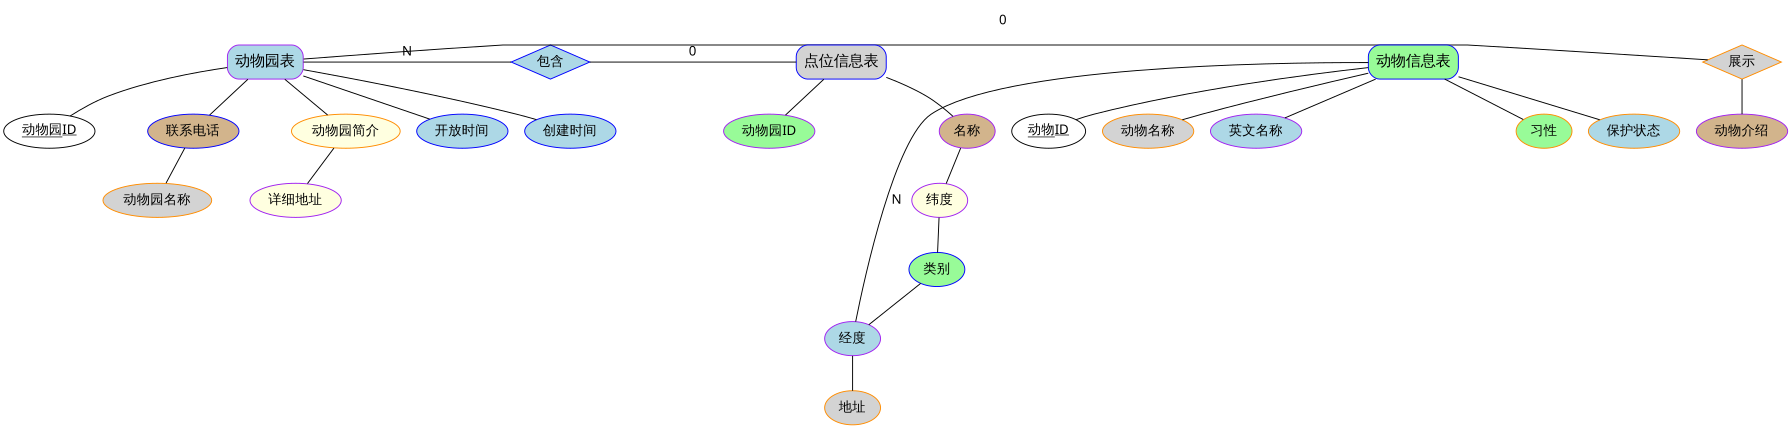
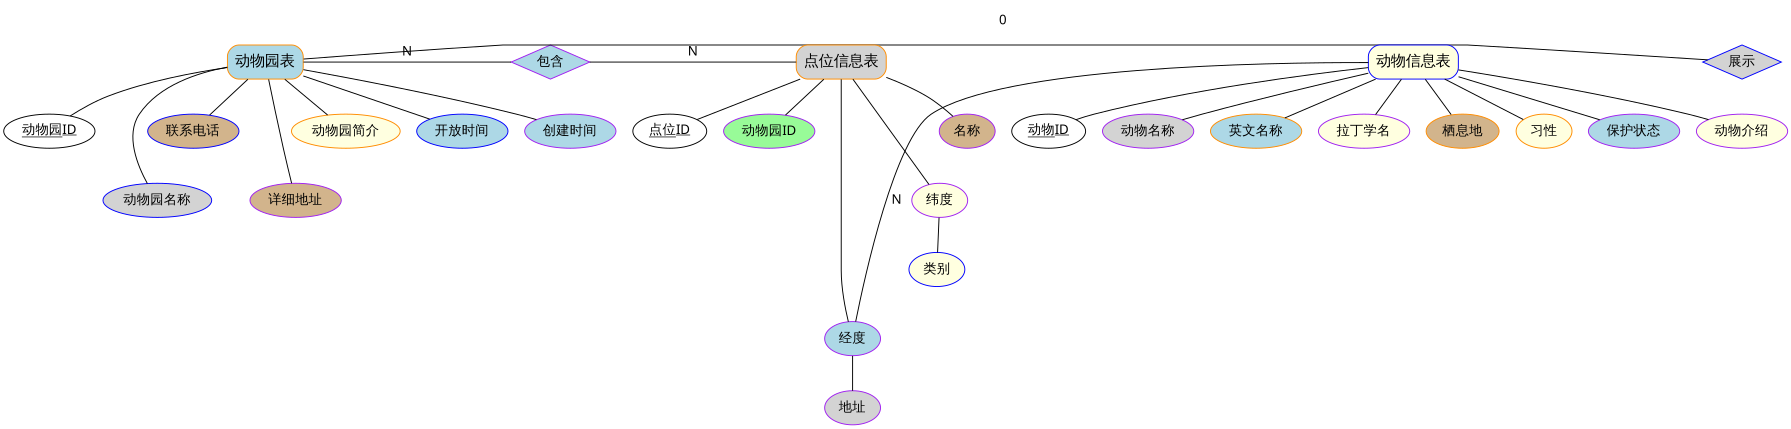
edge "包含" -- "点位信息表": label "0" -> "N"
node "动物园表": color purple -> darkorange
node "包含": color blue -> purple
node "点位信息表": color blue -> darkorange
node "动物信息表": fillcolor palegreen -> lightyellow
node "展示": color darkorange -> blue
edge "展示" -- "动物介绍": now "动物信息表" -- "动物介绍"
node "创建时间": color blue -> purple
node "点位ID": added
node "动物名称": color darkorange -> purple
node "英文名称": color purple -> darkorange
node "拉丁学名": added
node "栖息地": added
node "习性": fillcolor palegreen -> lightyellow
node "保护状态": color darkorange -> purple
node "动物介绍": fillcolor tan -> lightyellow
edge "联系电话" -- "动物园名称": now "动物园表" -- "动物园名称"
edge "动物园简介" -- "详细地址": now "动物园表" -- "详细地址"
edge "名称" -- "纬度": now "点位信息表" -- "纬度"
node "动物园名称": color darkorange -> blue
node "详细地址": fillcolor lightyellow -> tan
node "类别": fillcolor palegreen -> lightyellow
edge "类别" -- "经度": now "点位信息表" -- "经度"
node "地址": color darkorange -> purple
